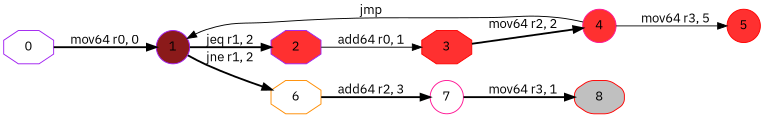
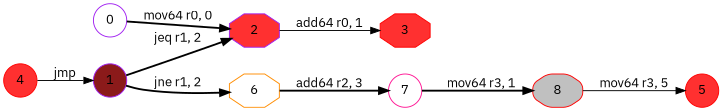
node "4": color deeppink -> red
edge "4" -> "5": now "8" -> "5"
edge "3" -> "4": removed, label "mov64 r2, 2"
node "0": shape octagon -> circle
edge "0" -> "1": now "0" -> "2"
